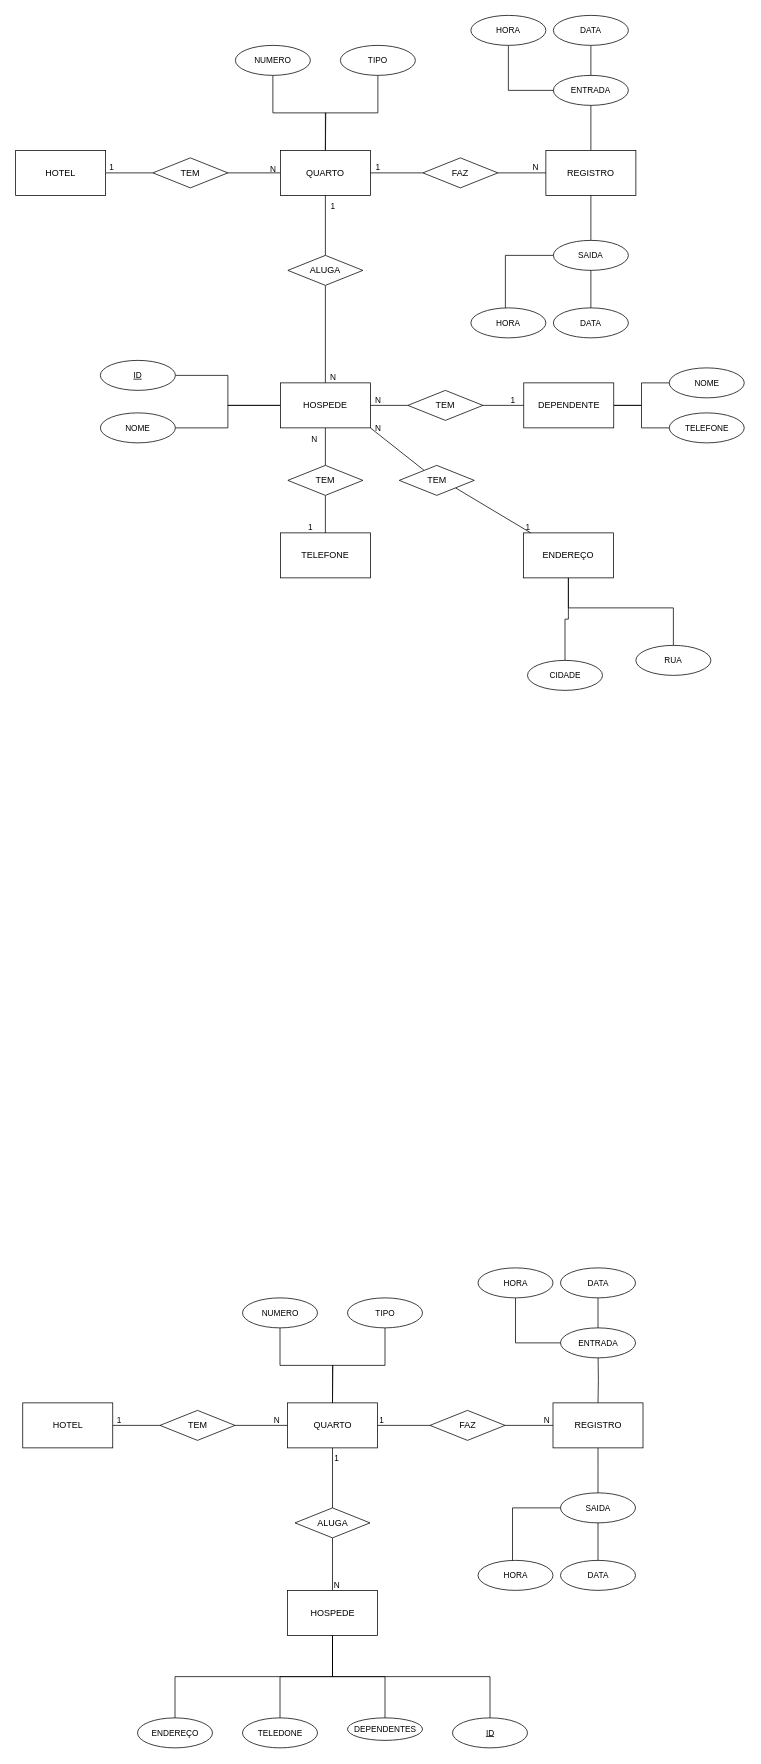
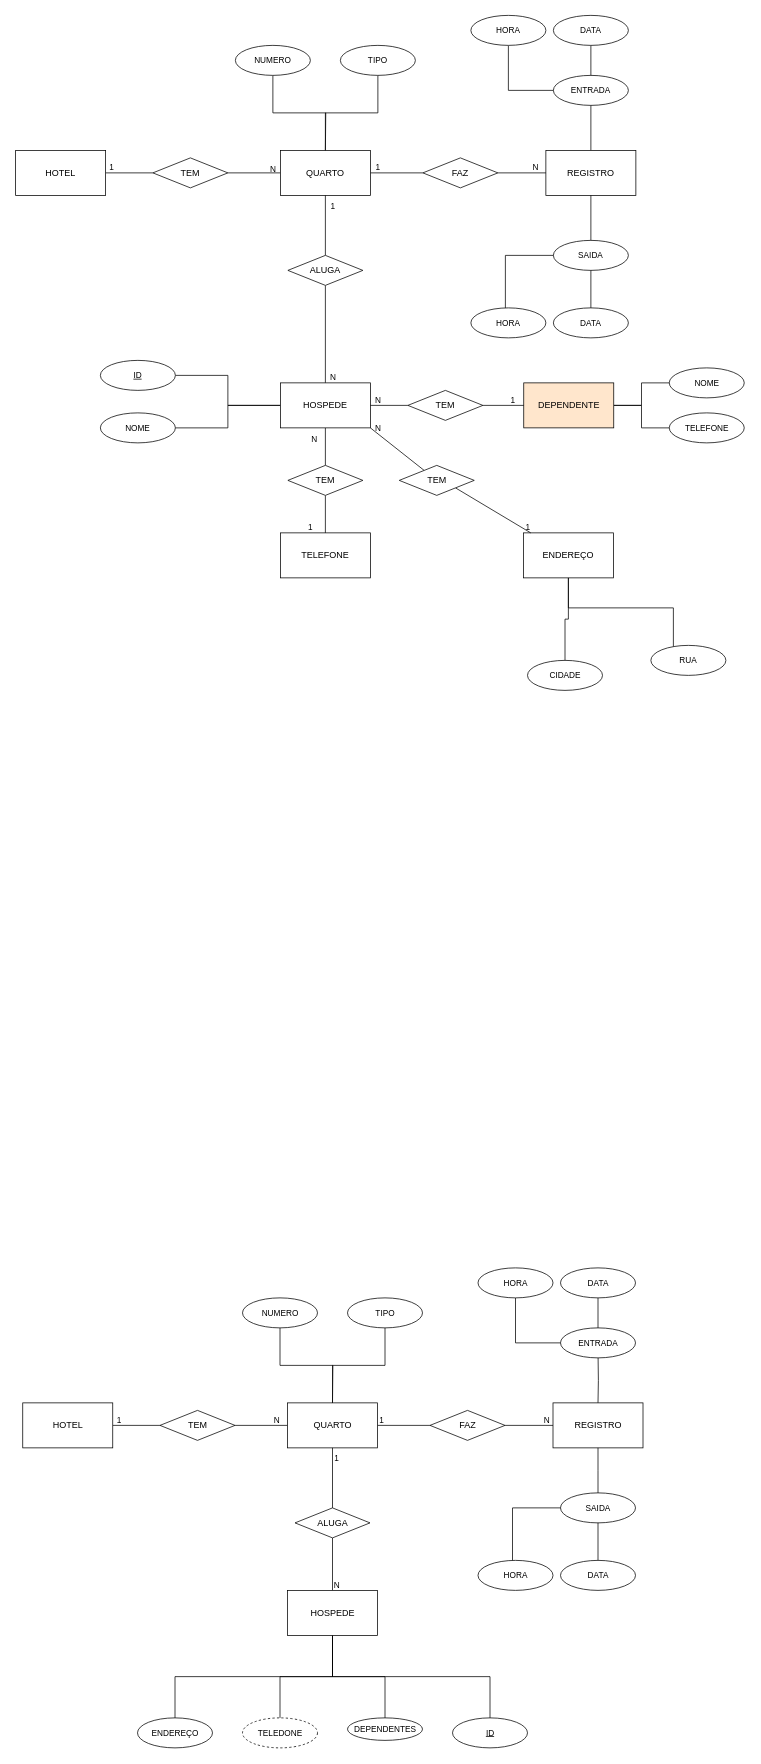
node "DEPENDENTE": fillcolor #ffffff -> #ffe6cc
node "RUA": moved (673, 660) -> (688, 660)
node "TELEDONE": style solid -> dashed
